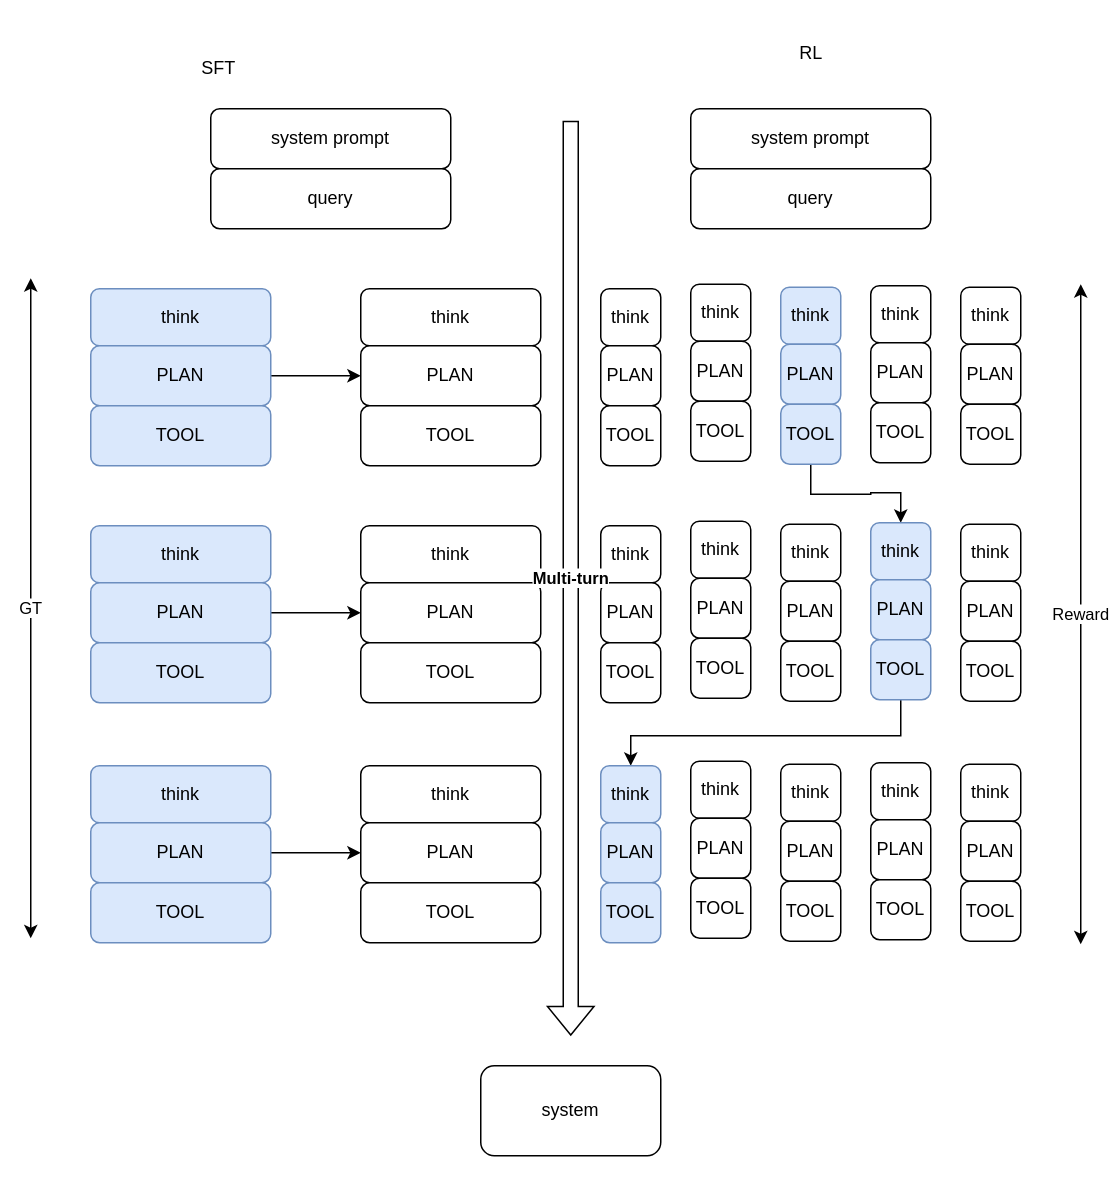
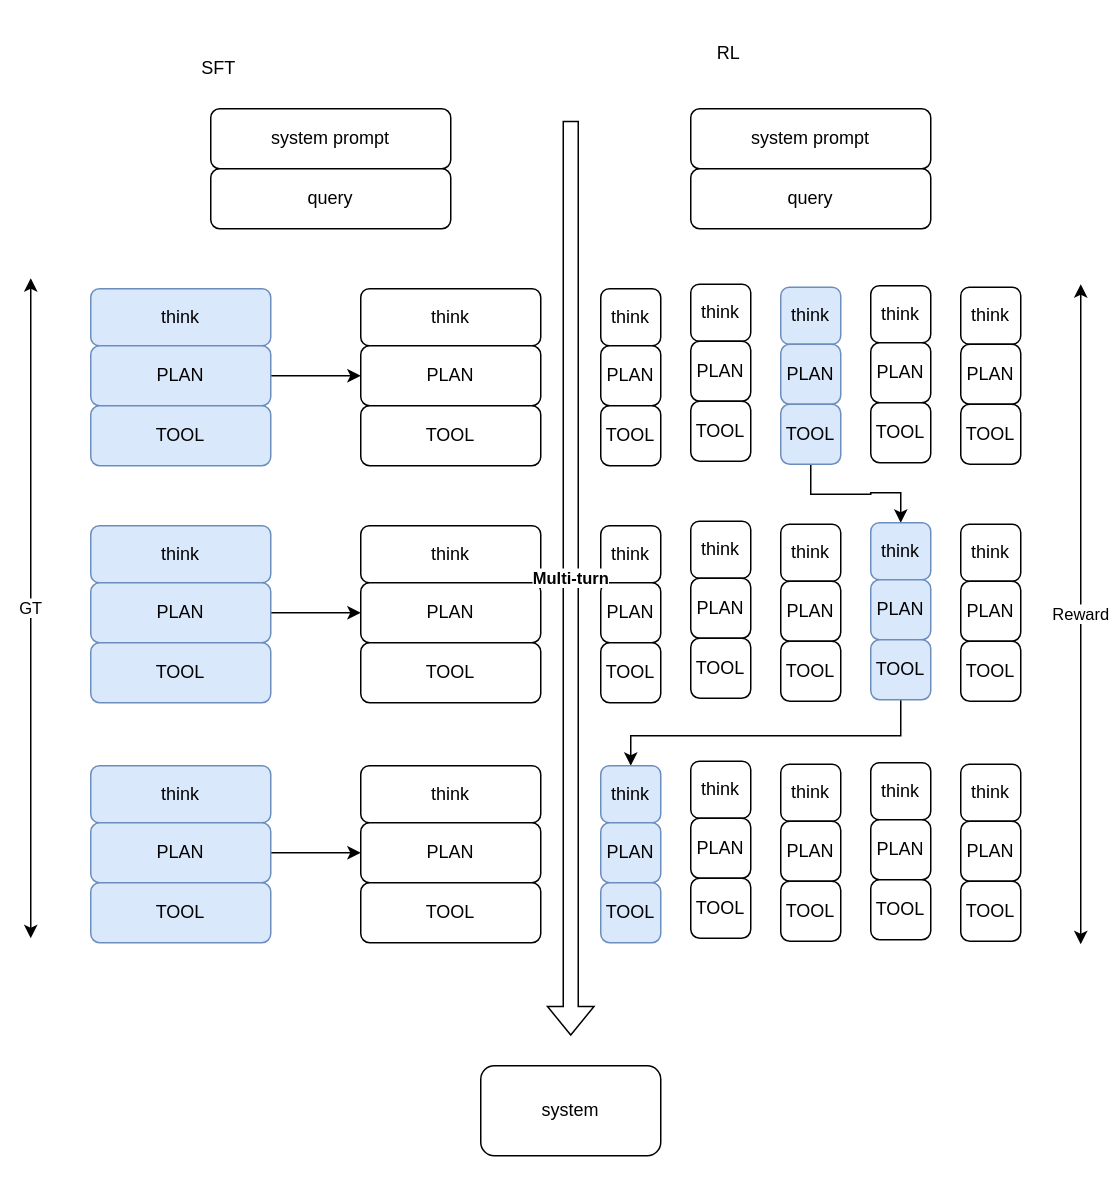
node "RL": moved (811, 53) -> (728, 53)
